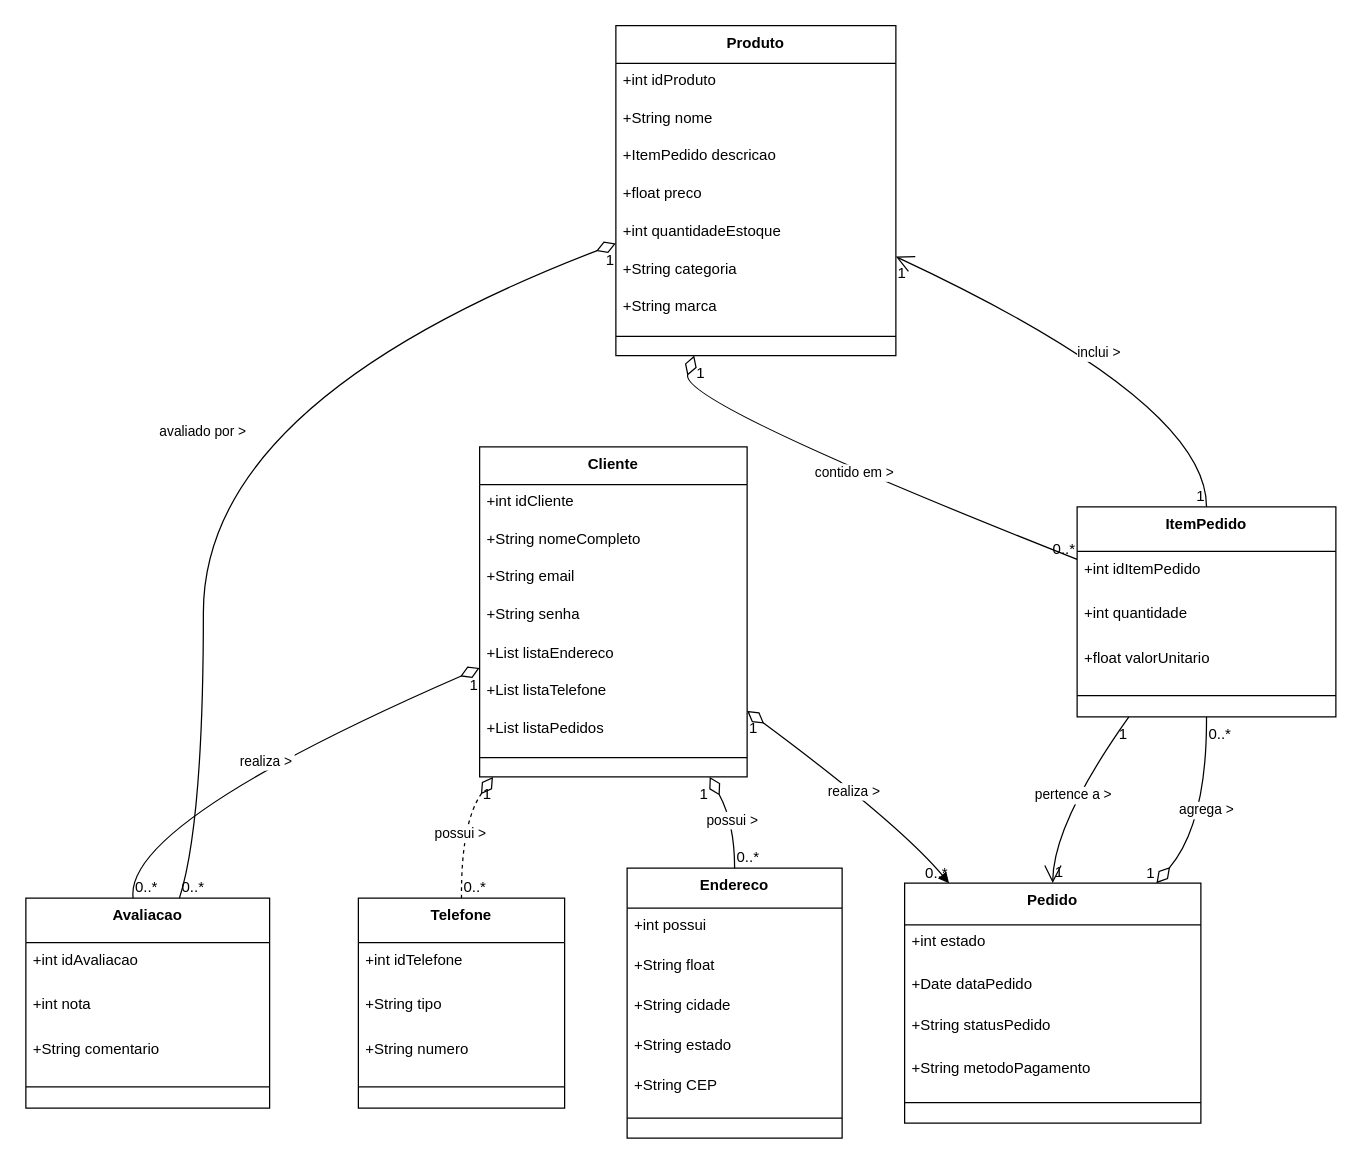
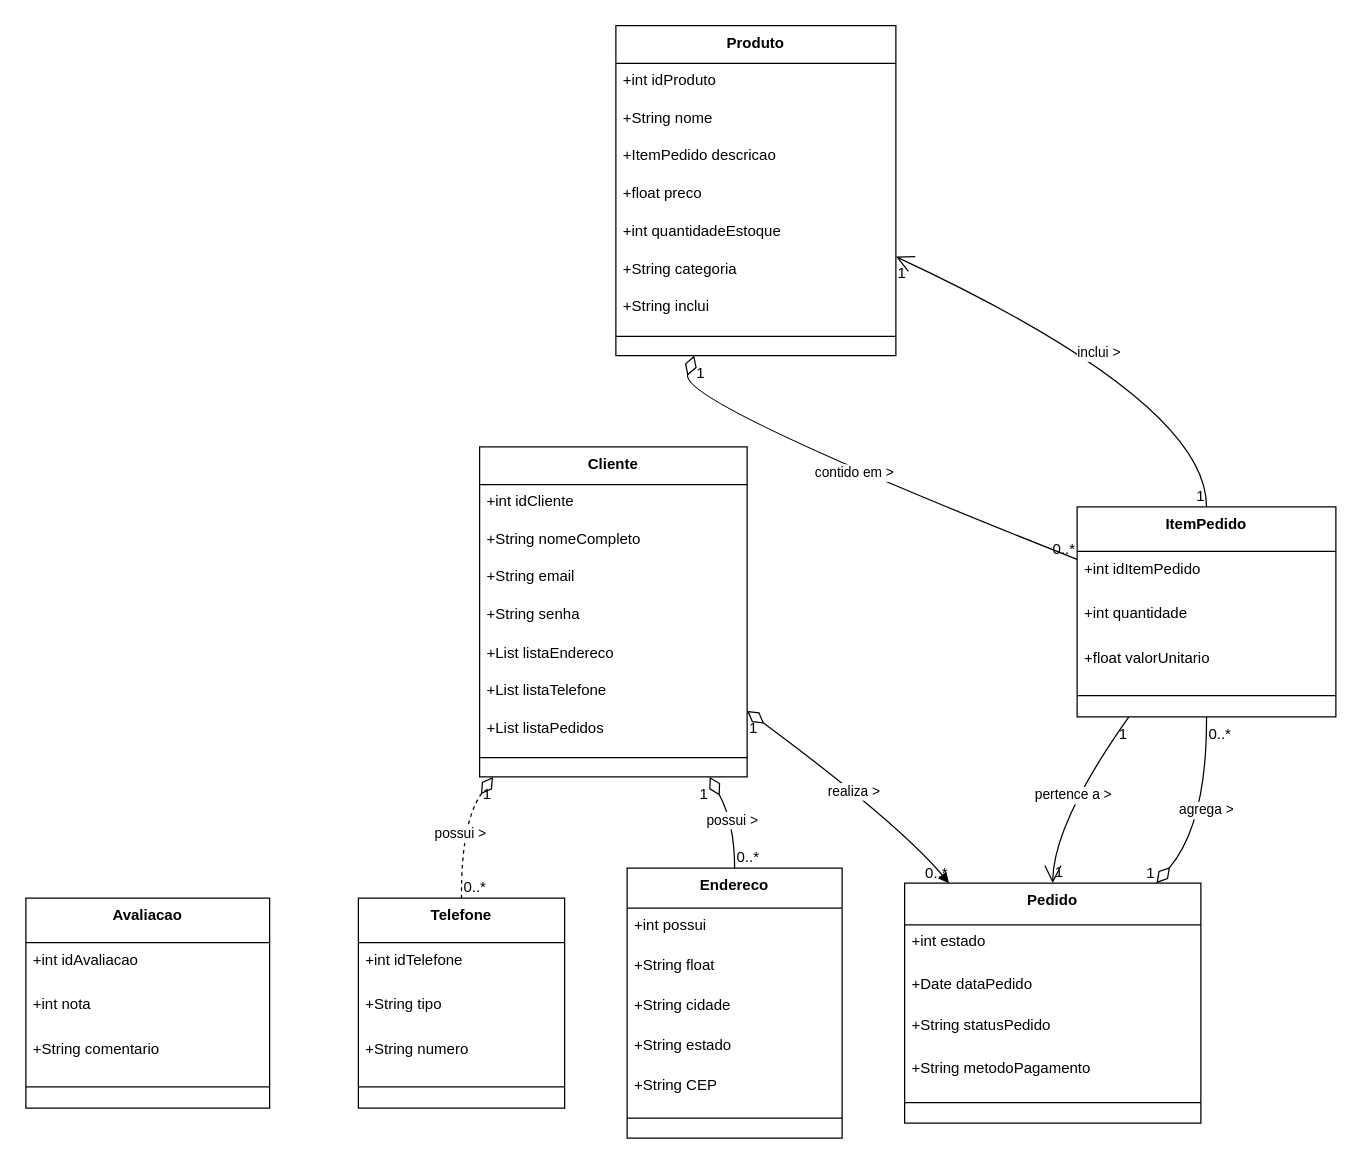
node "+String marca": label "+String marca" -> "+String inclui"
edge "Avaliacao" -> "Produto": removed, labels "0..*", "avaliado por >", "1"
edge "Avaliacao" -> "Cliente": removed, labels "0..*", "realiza >", "1"
